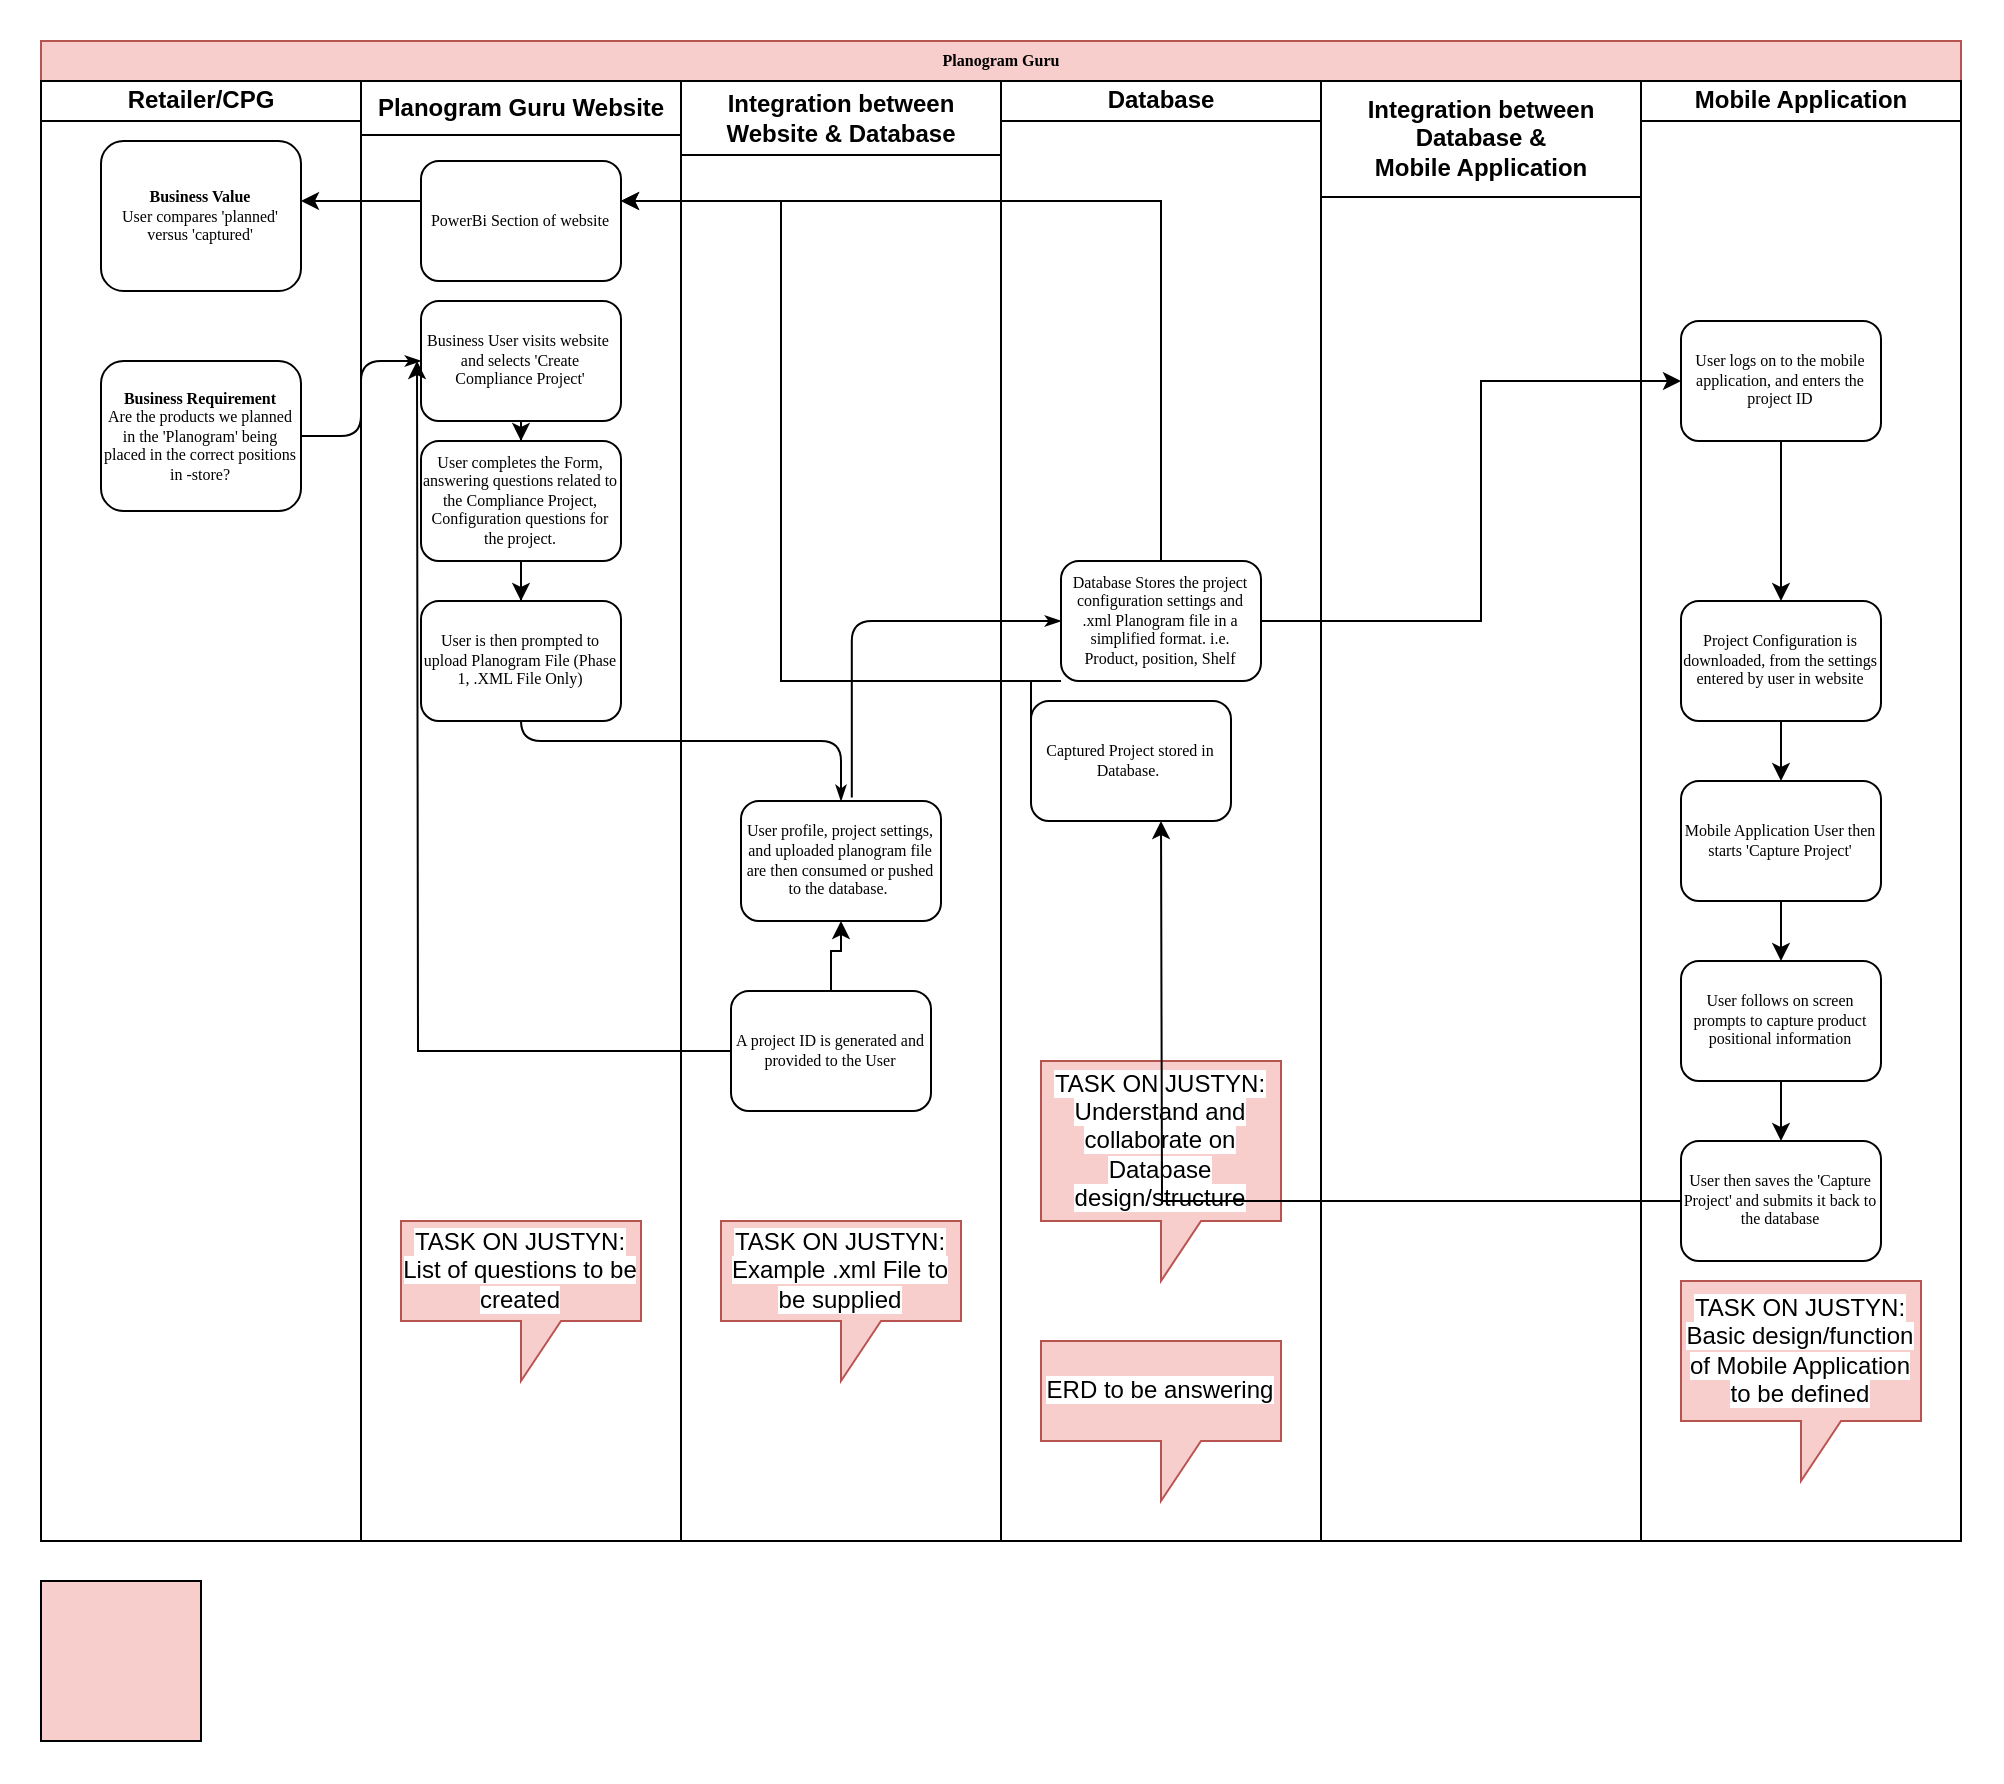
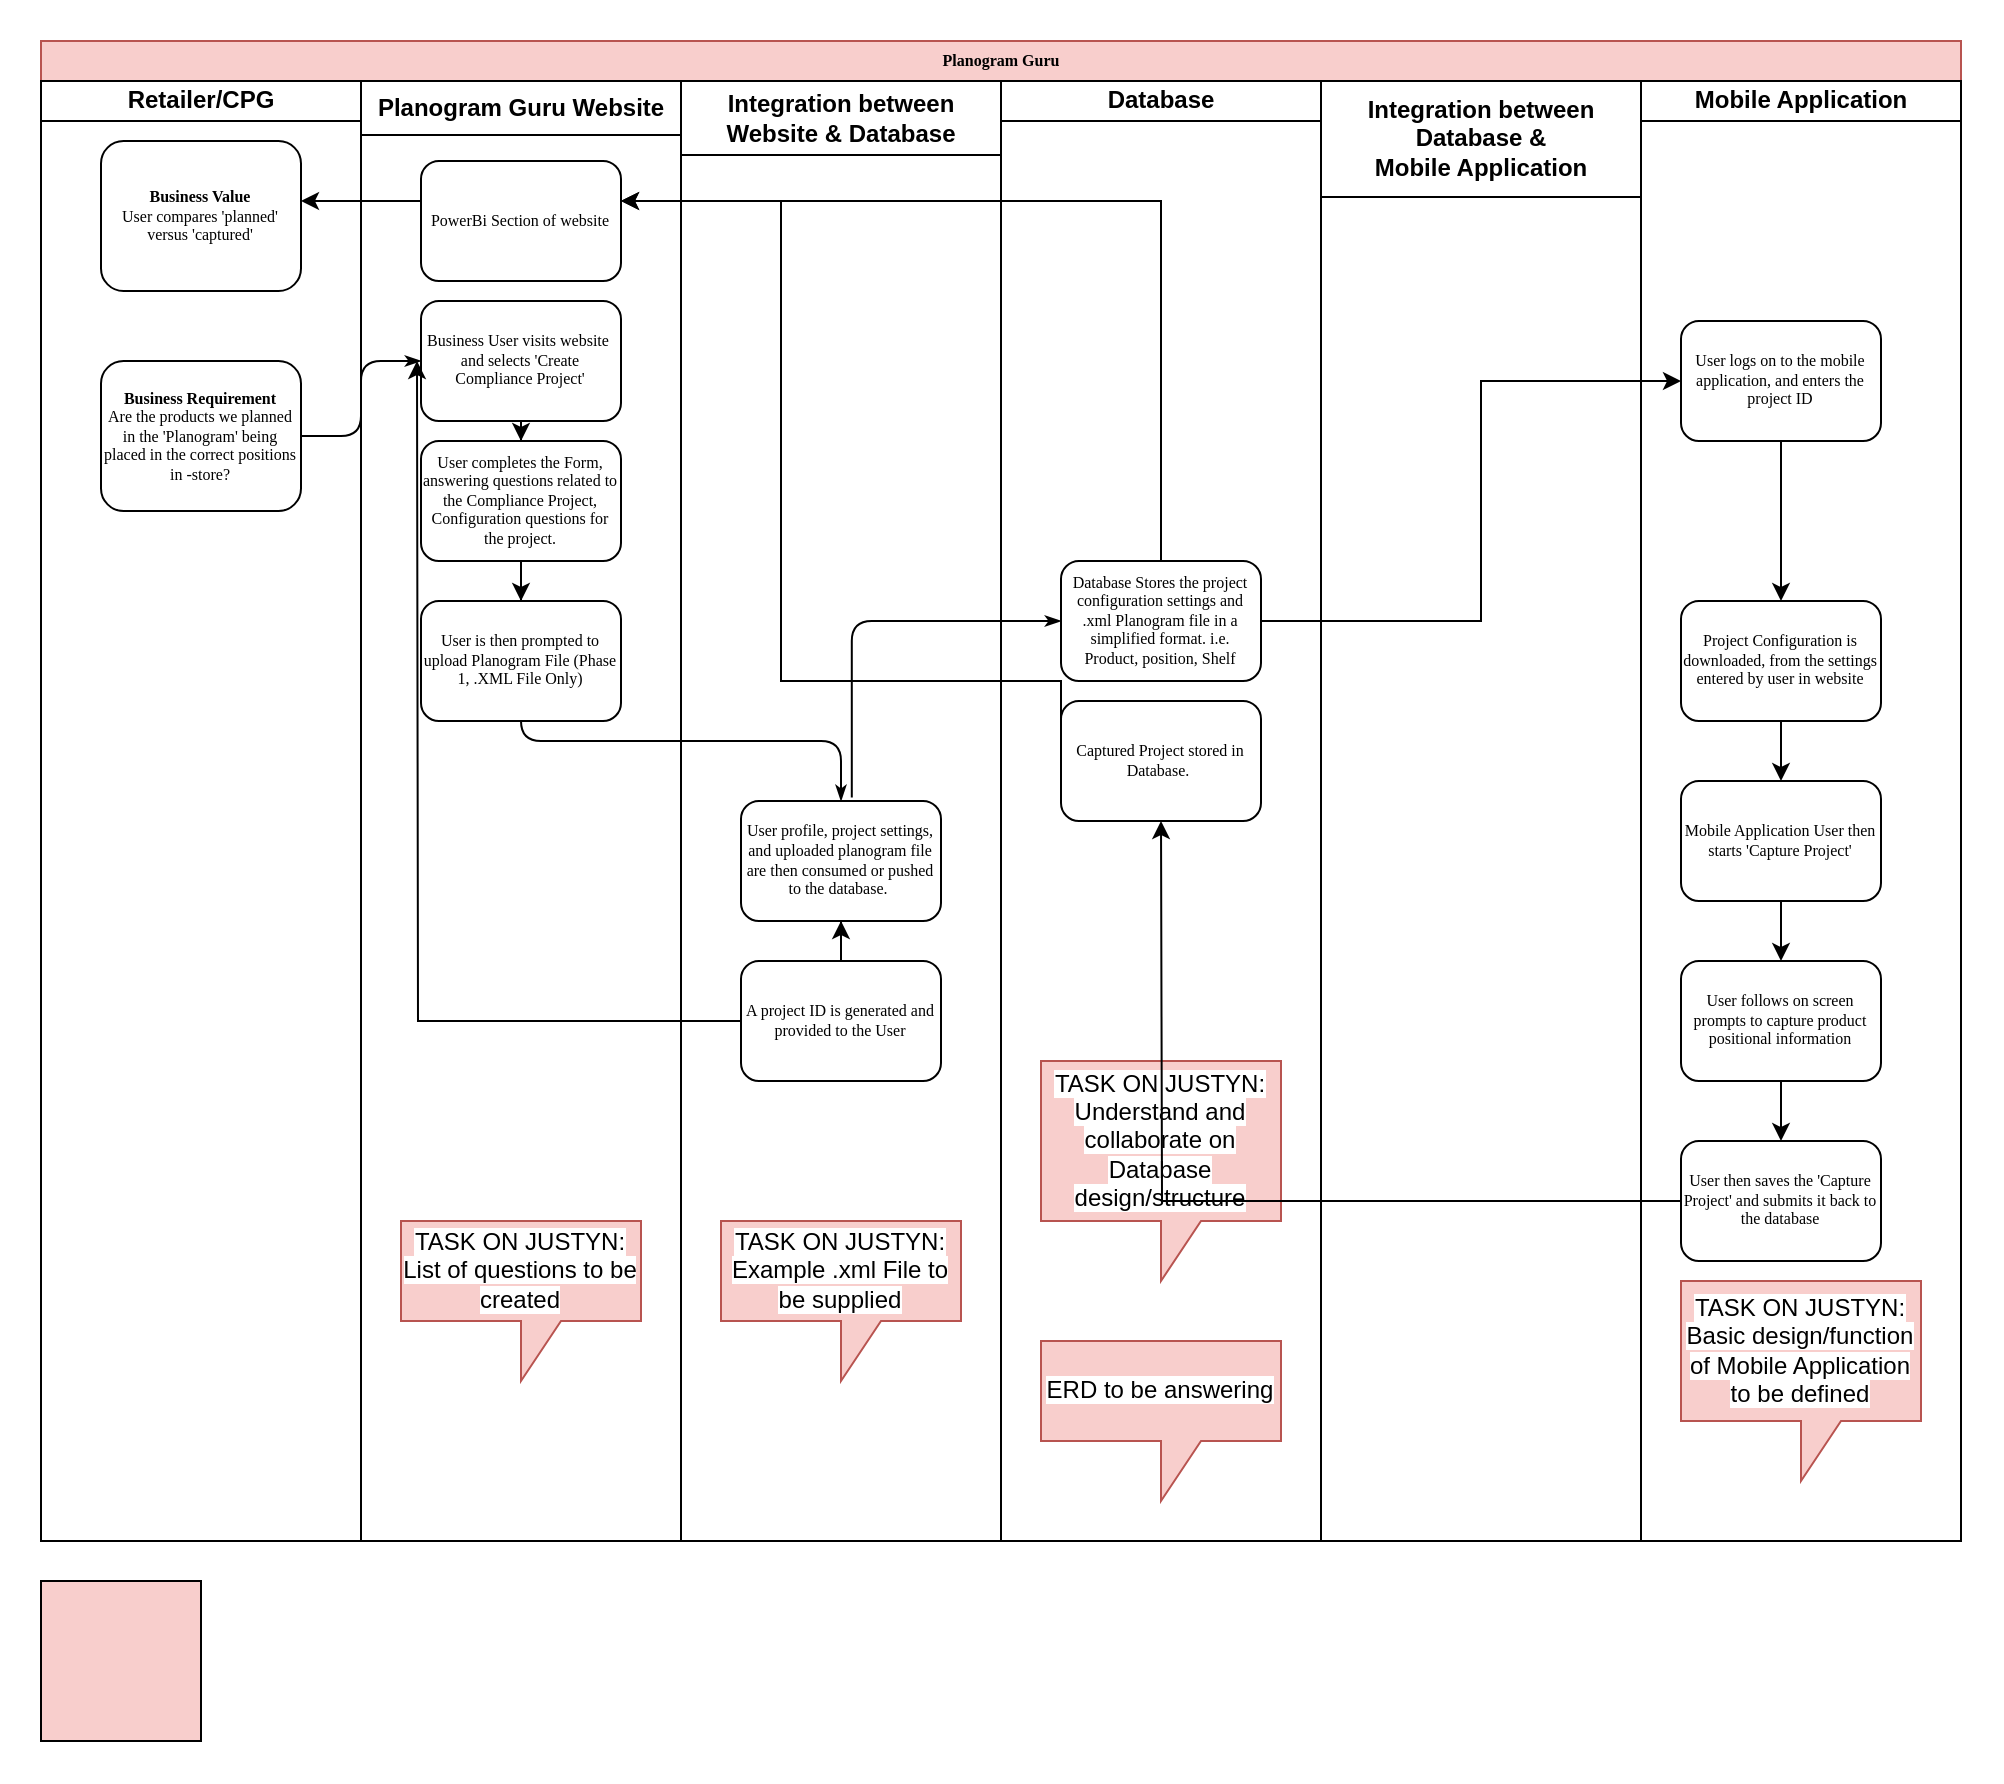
node "Captured Project stored in Database.": moved (1131, 761) -> (1161, 761)
node "A project ID is generated and provided to the User": moved (831, 1051) -> (841, 1021)
